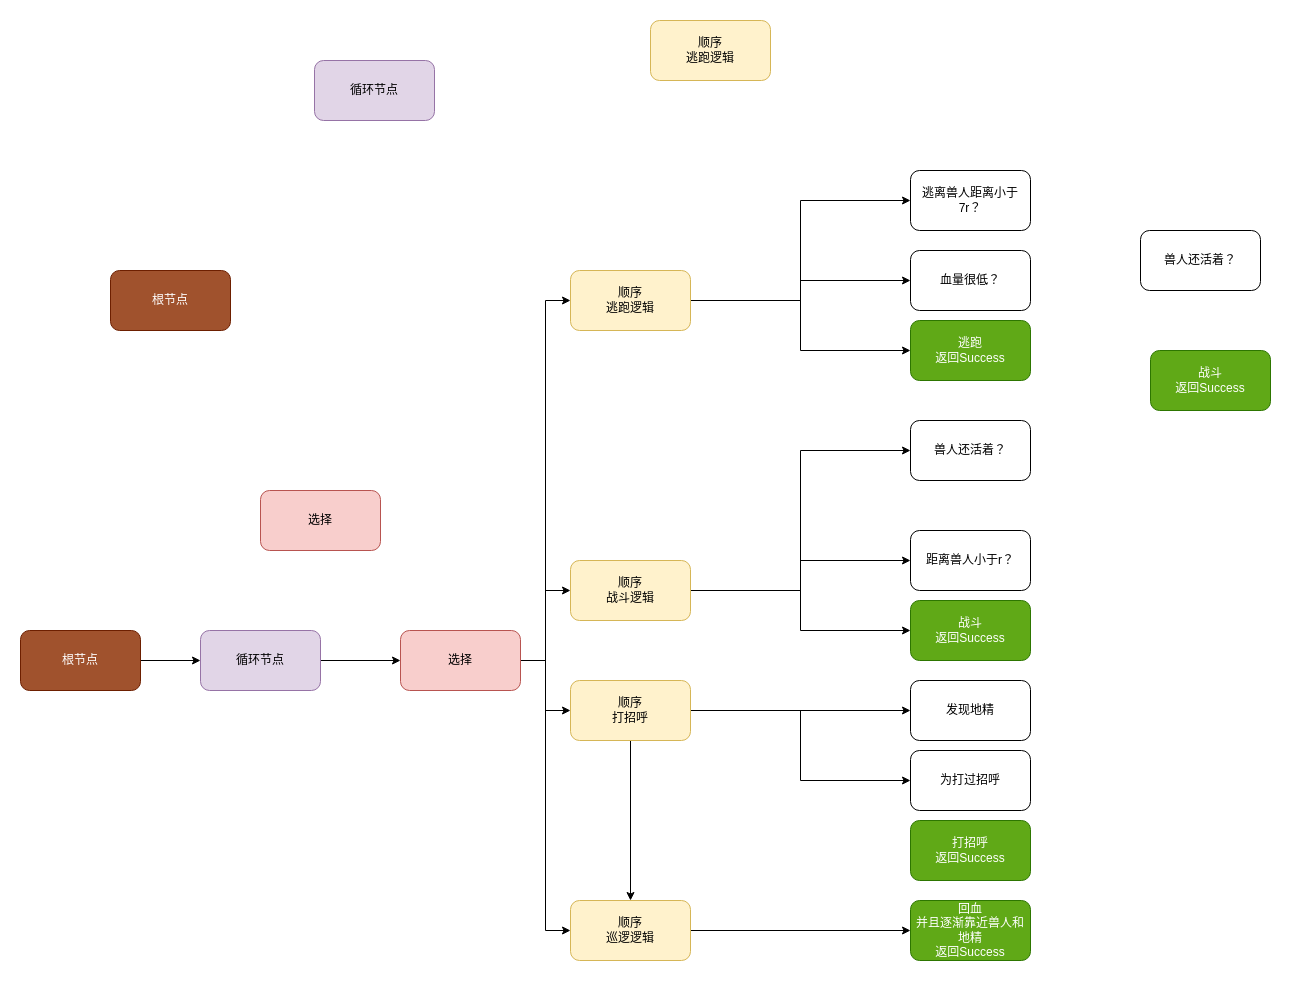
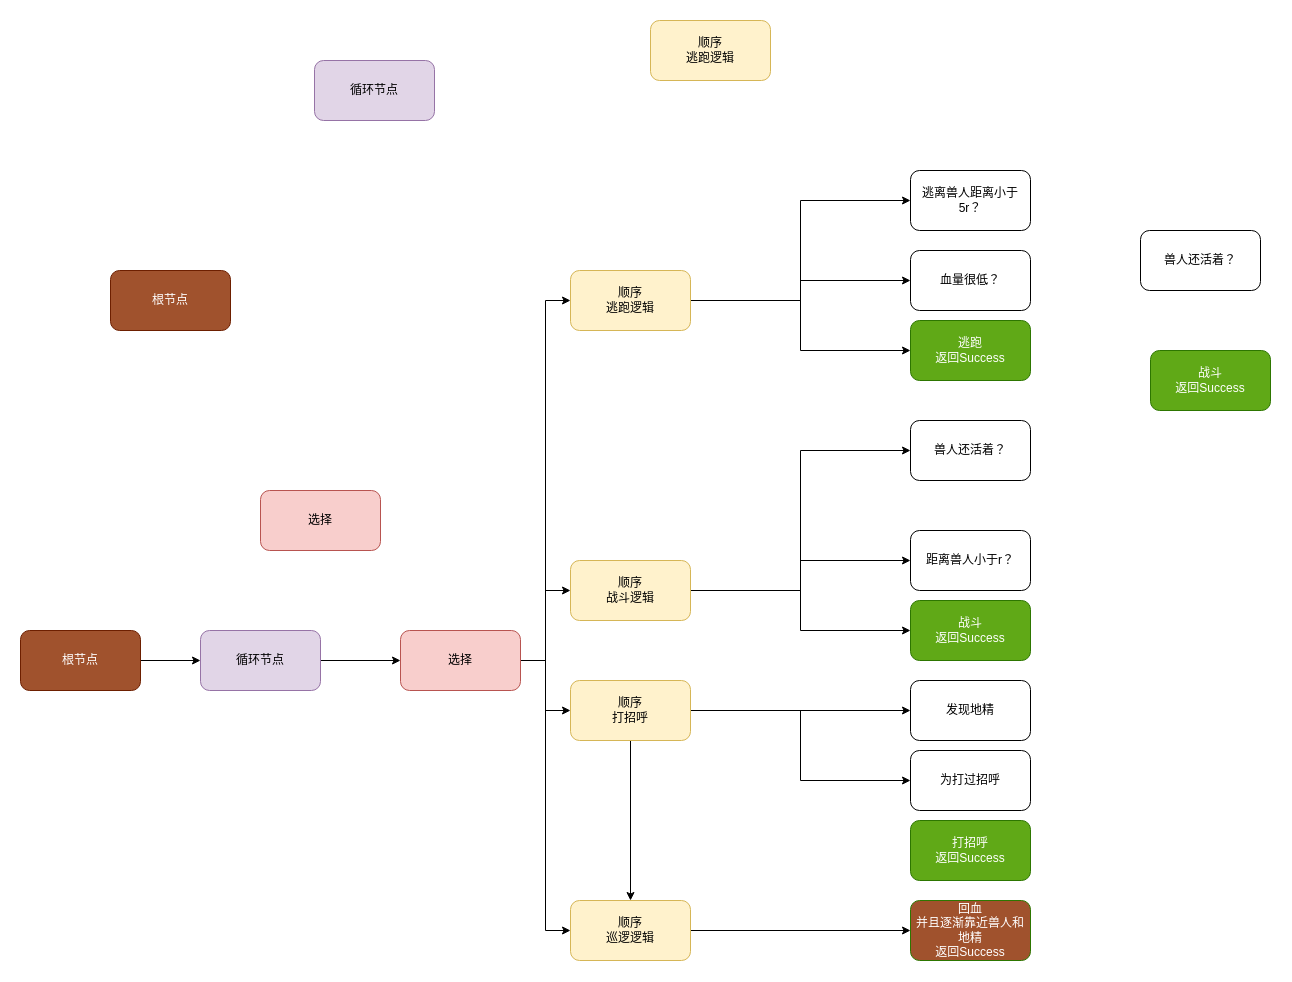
node "逃离兽人距离小于7r？": label "逃离兽人距离小于7r？" -> "逃离兽人距离小于5r？"
node "回血 并且逐渐靠近兽人和地精 返回Success": fillcolor #60a917 -> #a0522d
